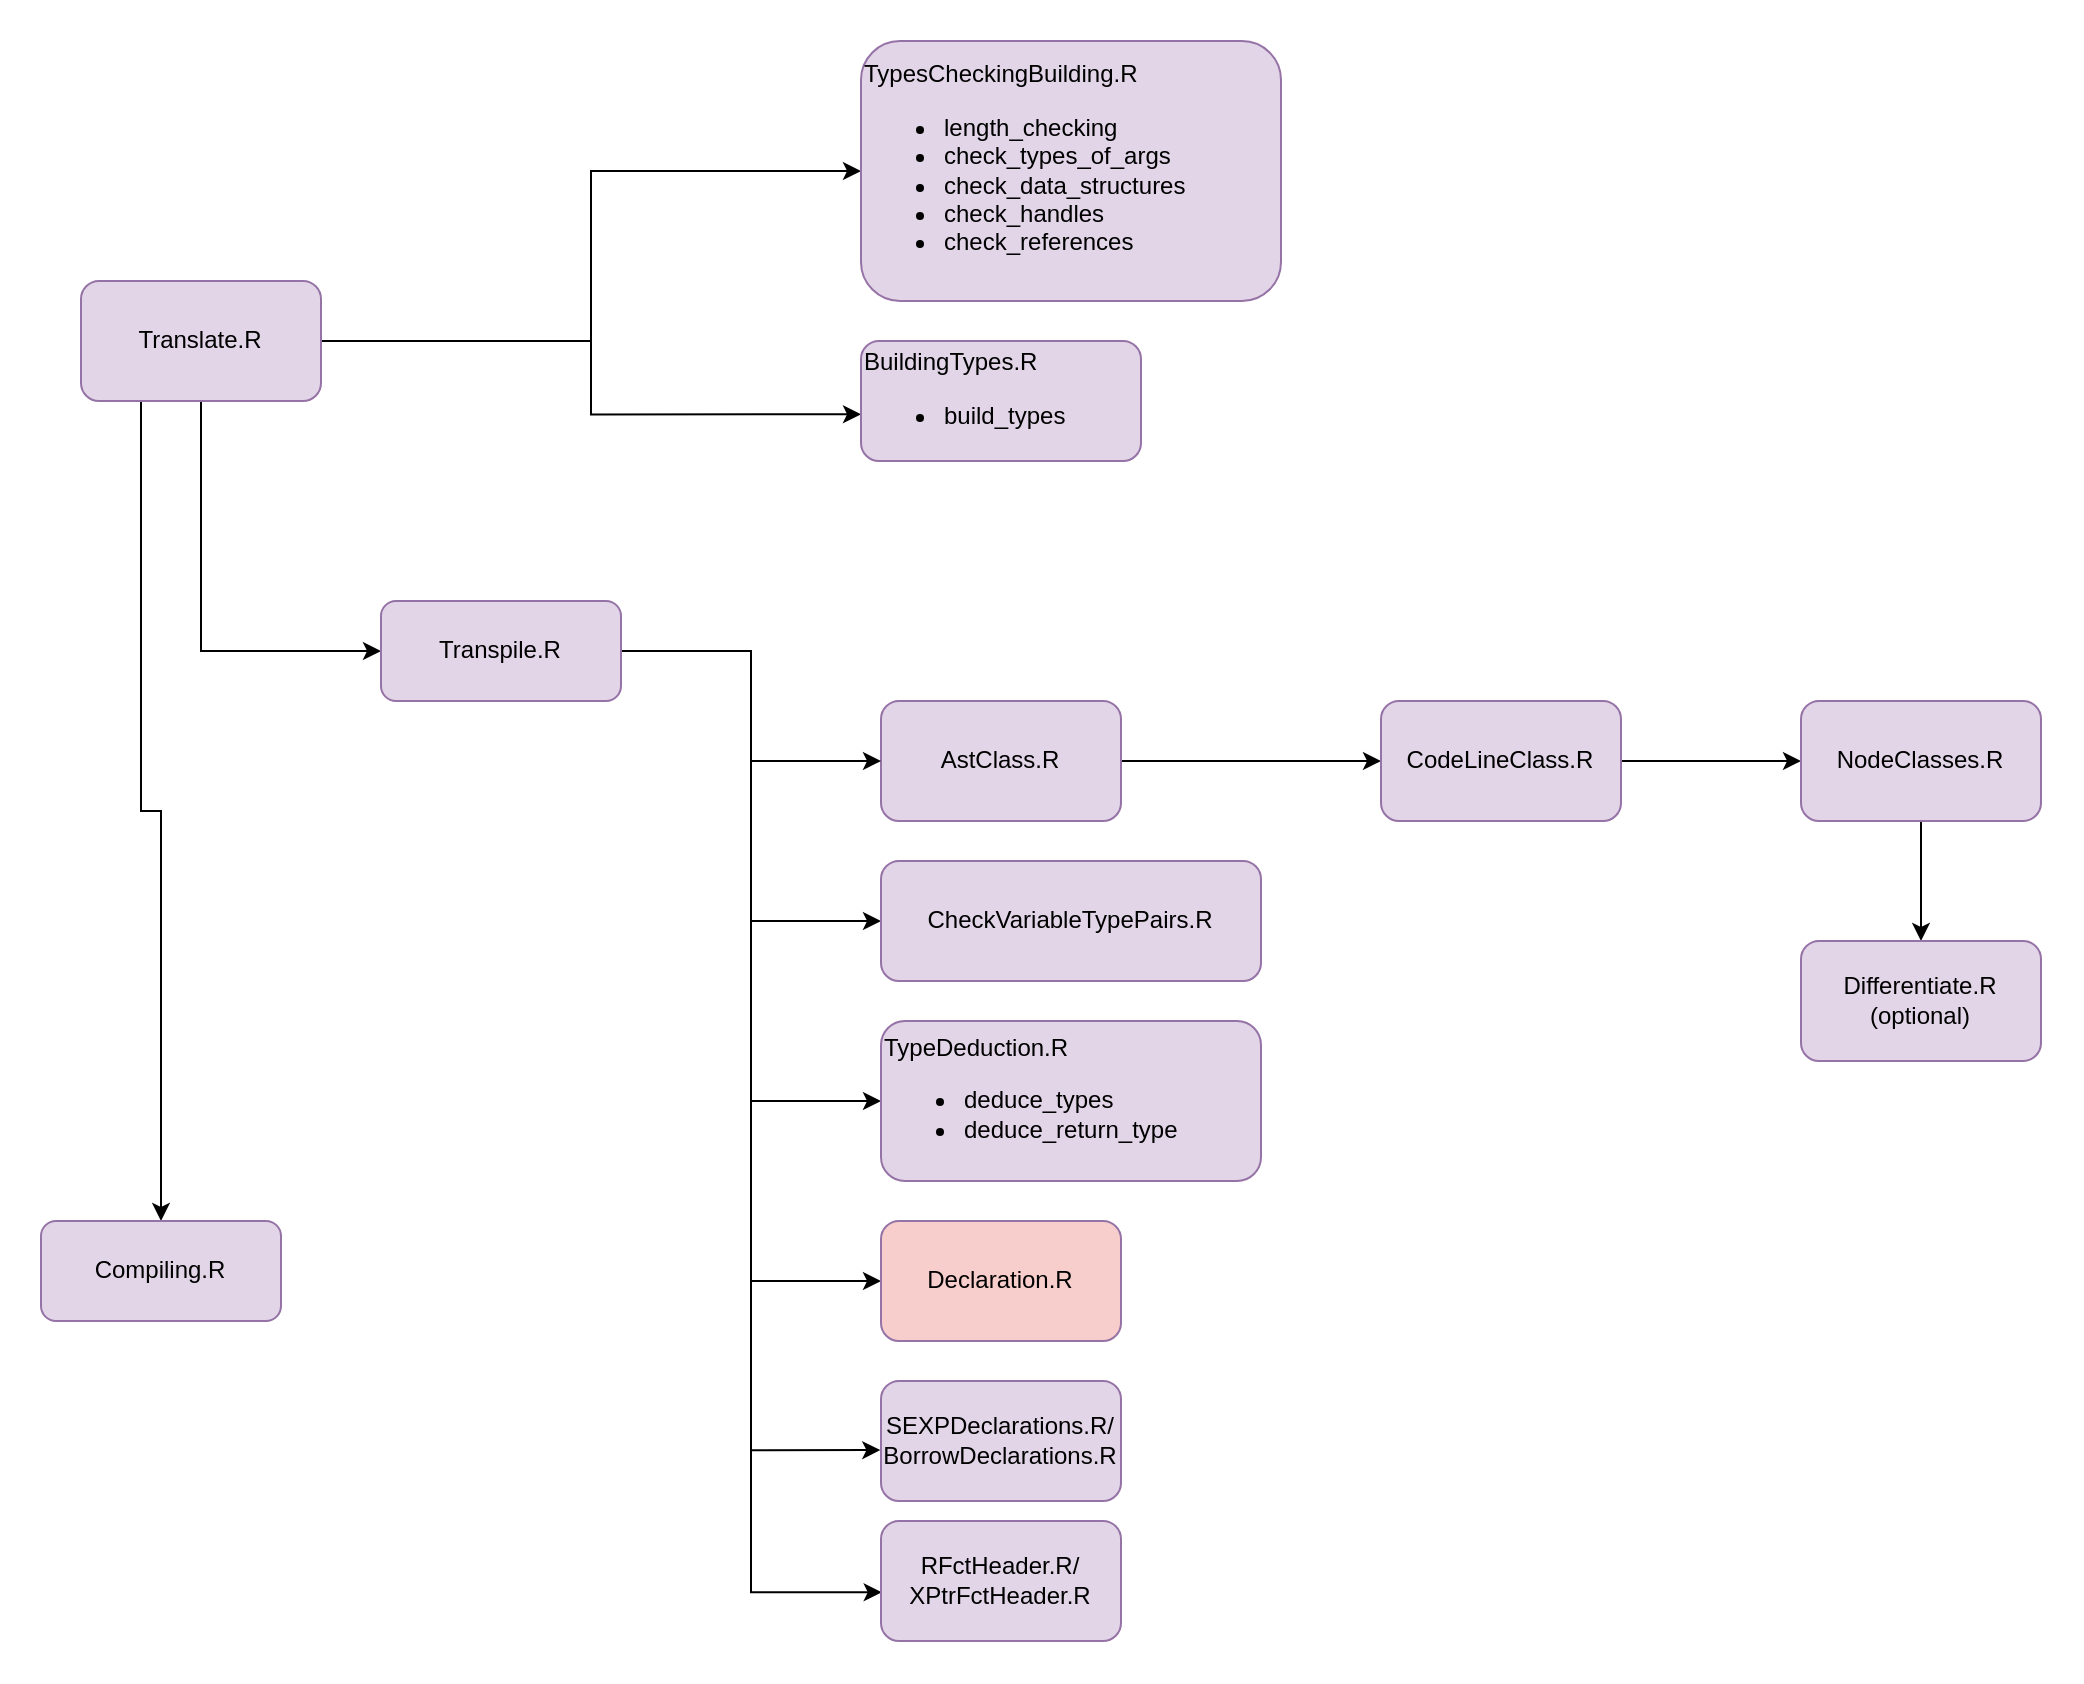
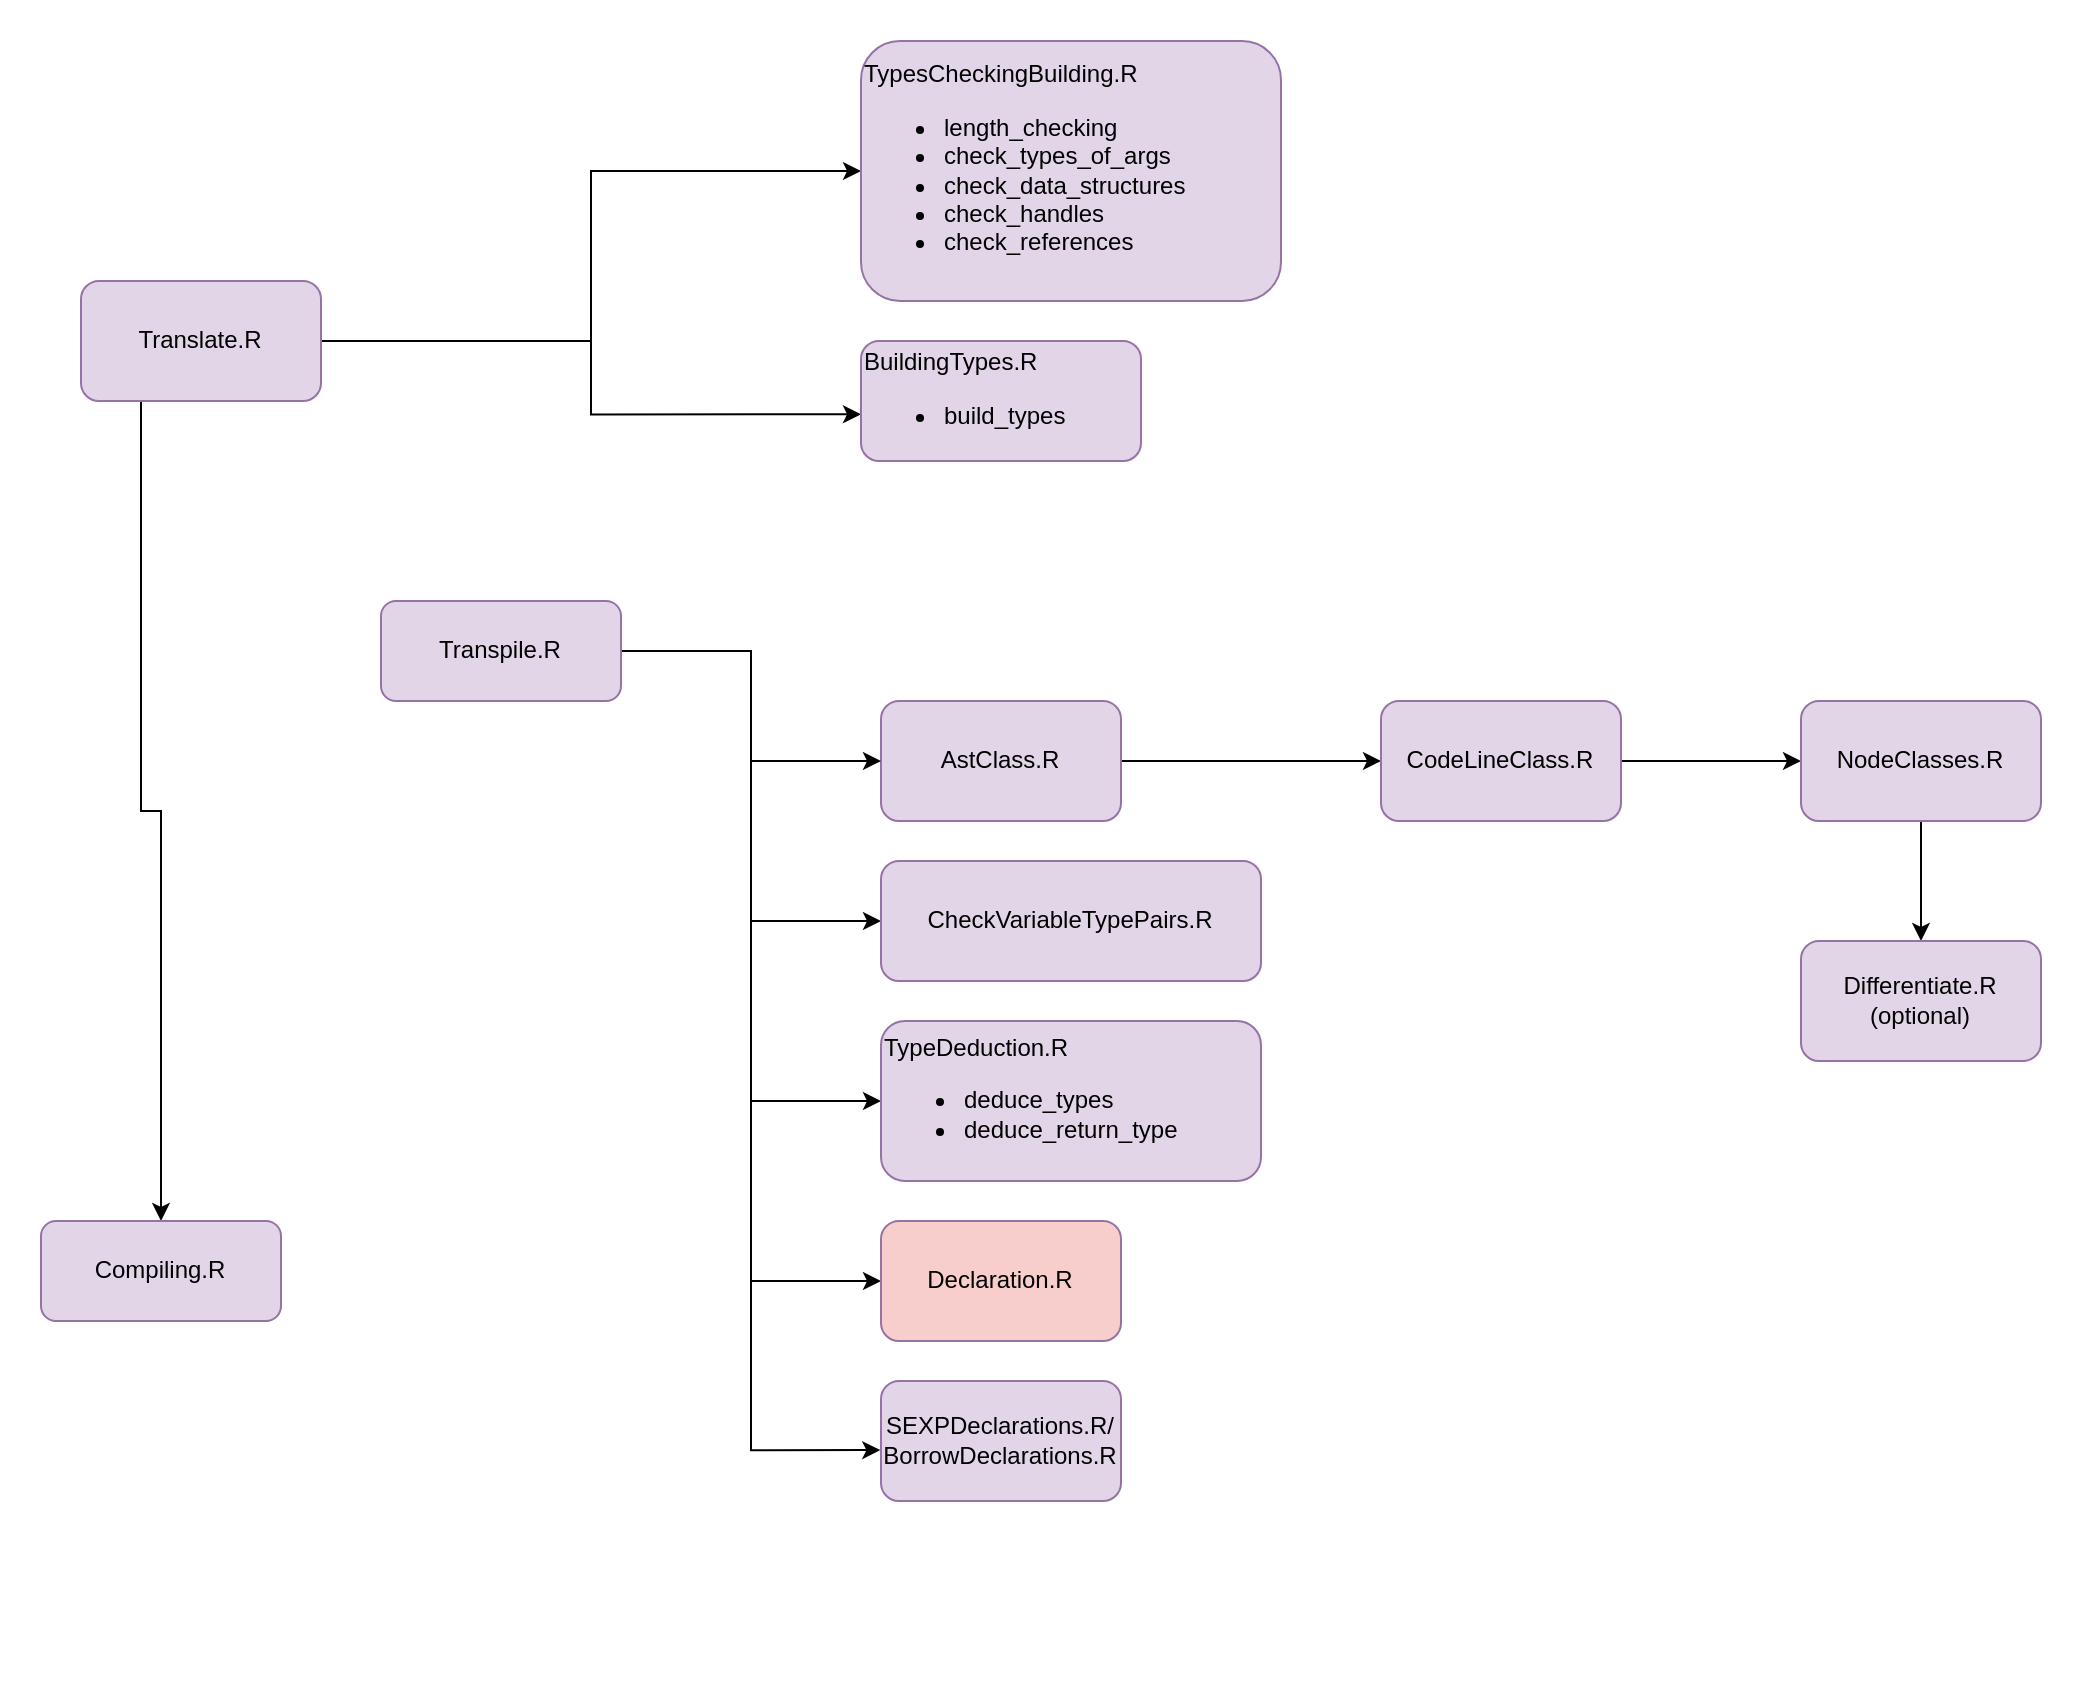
edge "Translate.R" -> "Transpile.R": removed
edge "Transpile.R" -> "RFctHeader.R/ XPtrFctHeader.R": removed
node "RFctHeader.R/ XPtrFctHeader.R": removed
